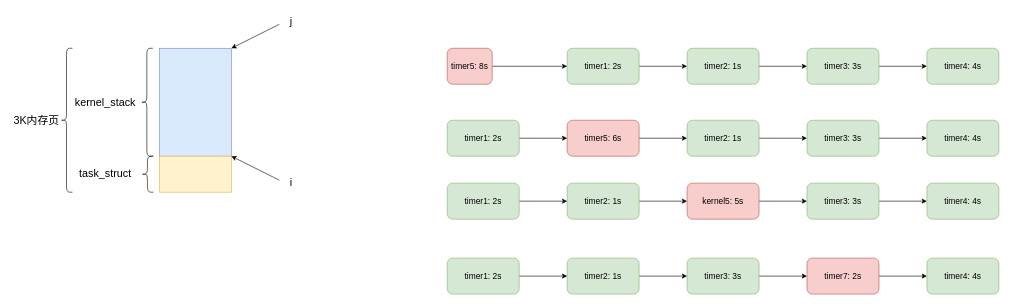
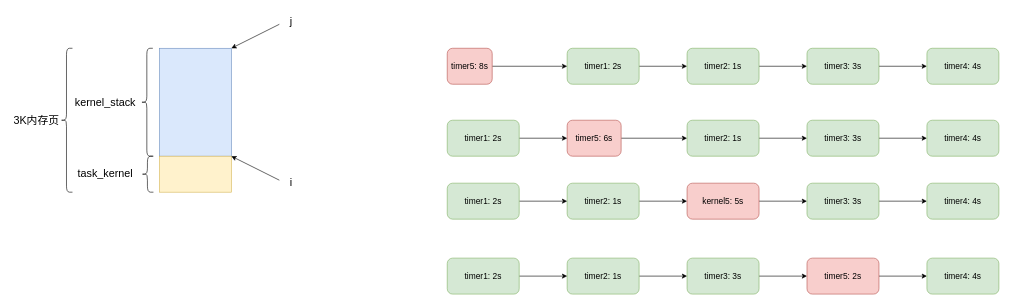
node "timer5: 6s": size 72x36 -> 54x36
node "task_struct": label "task_struct" -> "task_kernel"
node "timer7: 2s": label "timer7: 2s" -> "timer5: 2s"
